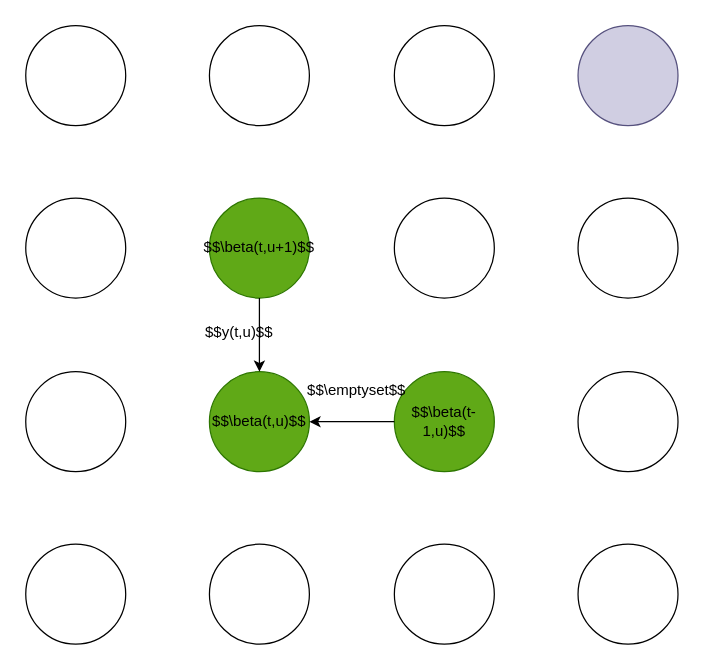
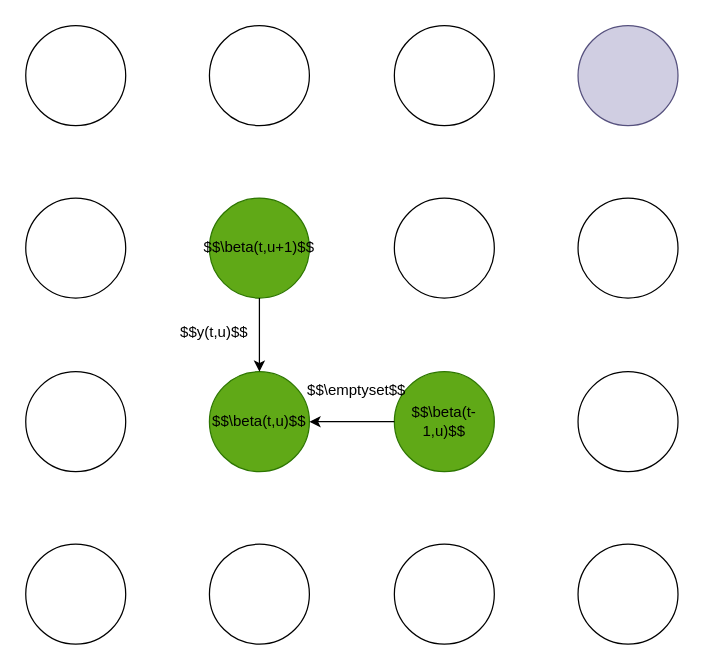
node "$$y(t,u)$$": moved (239, 333) -> (214, 333)
